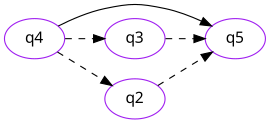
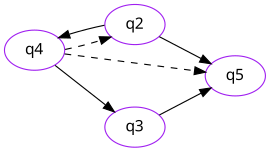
edge "q4" -> "q5": style solid -> dashed
edge "q2" -> "q4": added
edge "q4" -> "q3": style dashed -> solid
edge "q3" -> "q5": style dashed -> solid
edge "q2" -> "q5": style dashed -> solid
